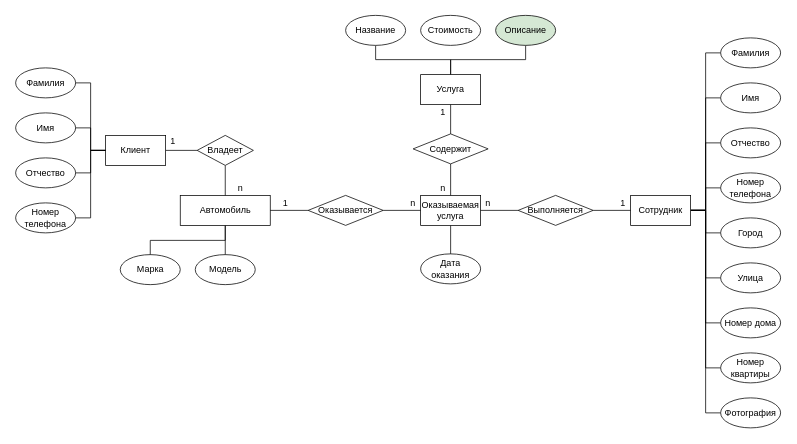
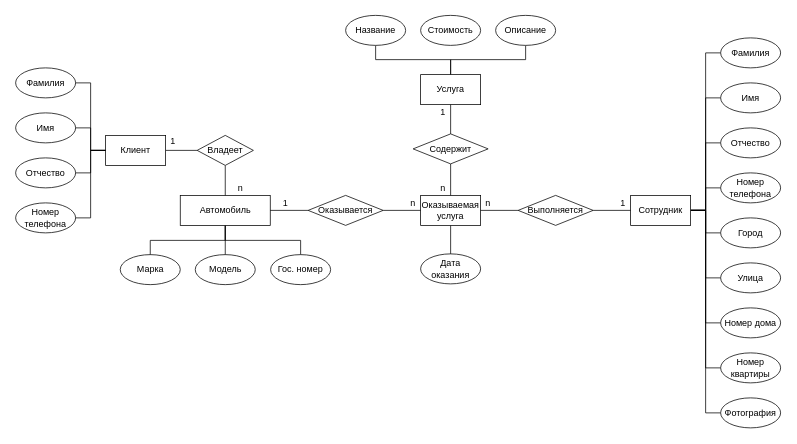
node "Описание": fillcolor #d5e8d4 -> #ffffff
edge "Автомобиль" -- "Гос. номер": added
node "Гос. номер": added
